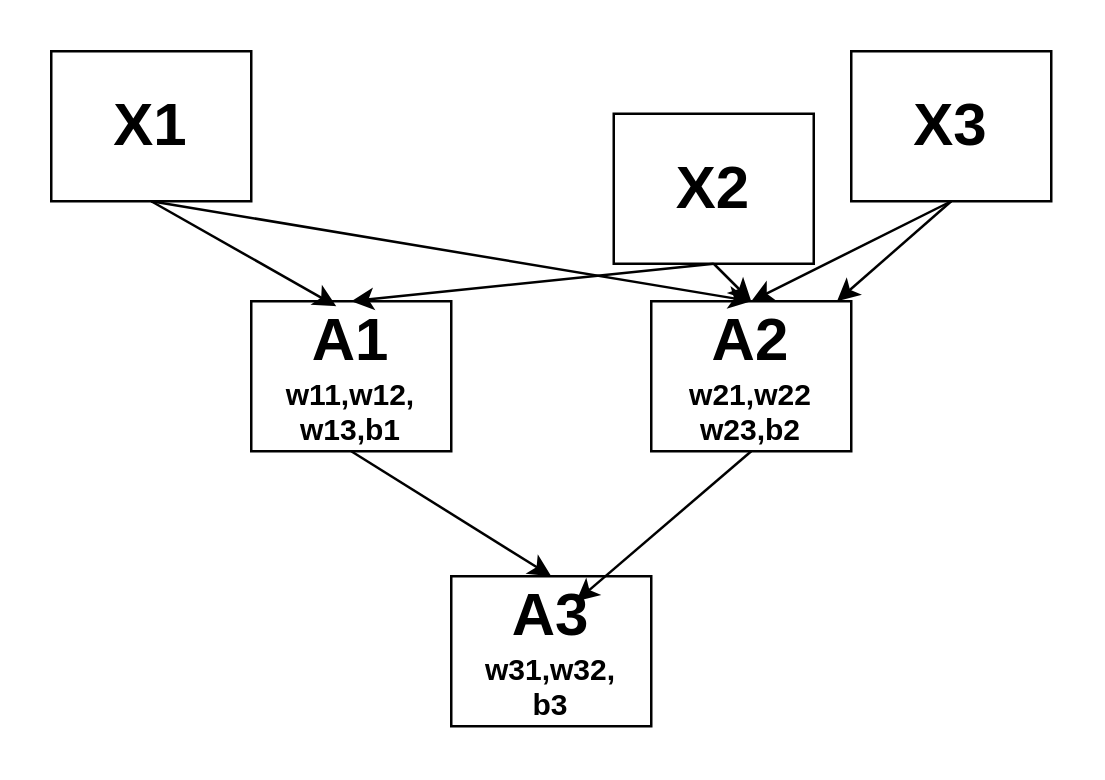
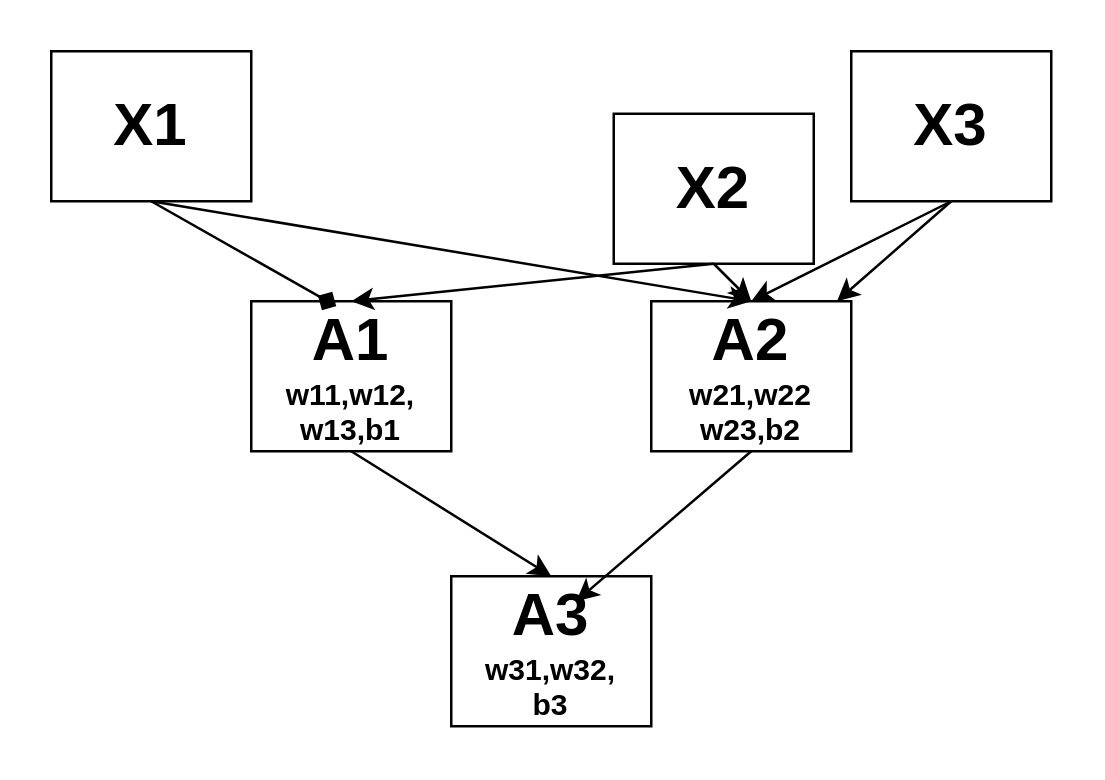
edge "X1" -> "A1 w11,w12, w13,b1": arrowhead classic -> diamond
